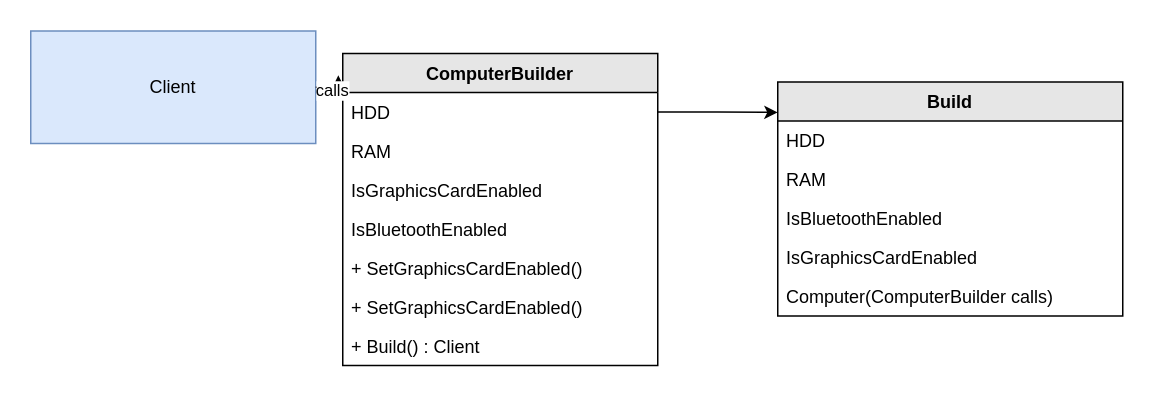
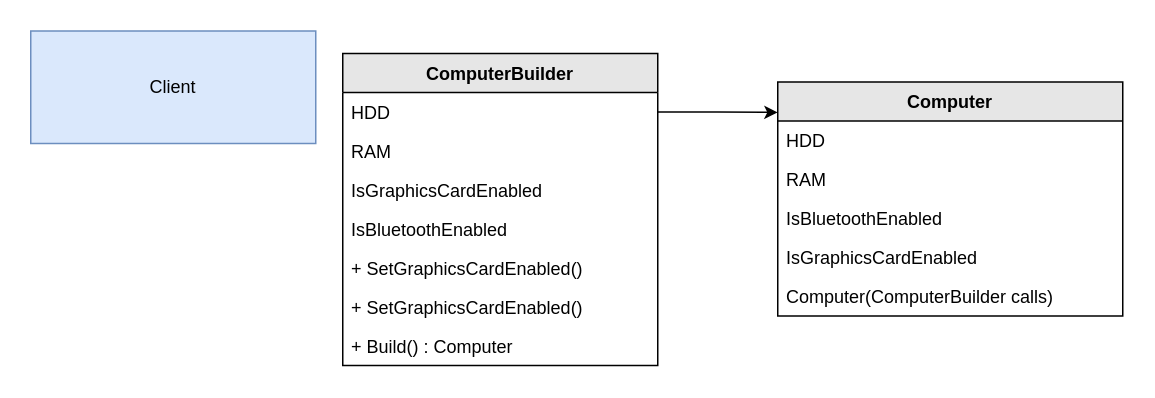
edge "Client" -> "ComputerBuilder": removed, label "calls"
node "Build": label "Build" -> "Computer"
node "+ Build() : Client": label "+ Build() : Client" -> "+ Build() : Computer"
